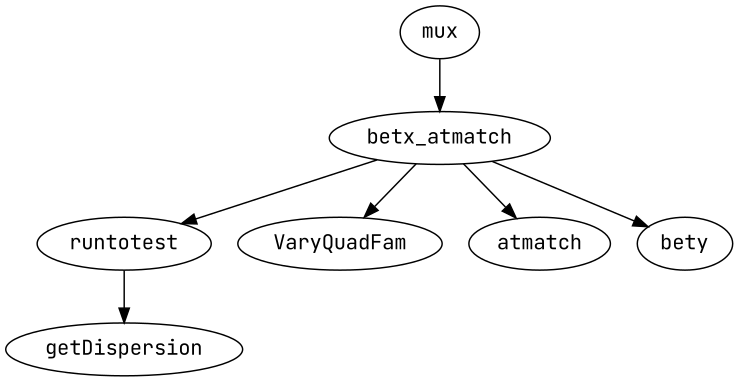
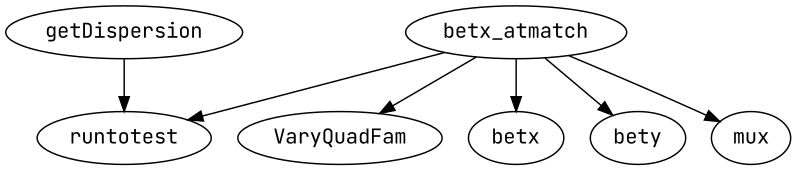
edge "mux" -> "betx_atmatch": reversed
node "atmatch": label "atmatch" -> "betx"
edge "runtotest" -> "getDispersion": reversed
